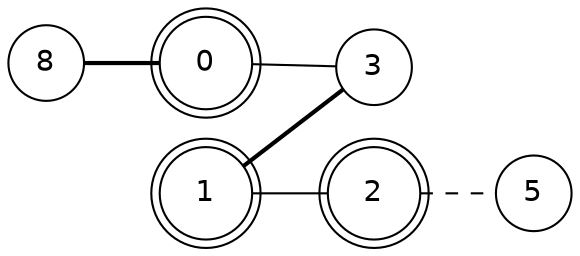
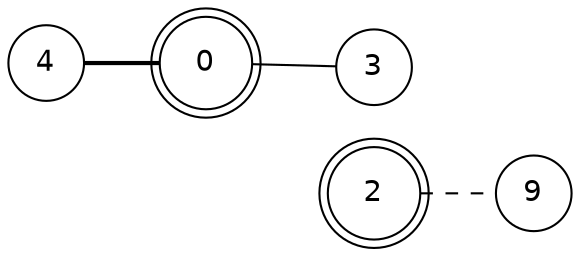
node "8": label "8" -> "4"
node "1": removed
node "5": label "5" -> "9"
